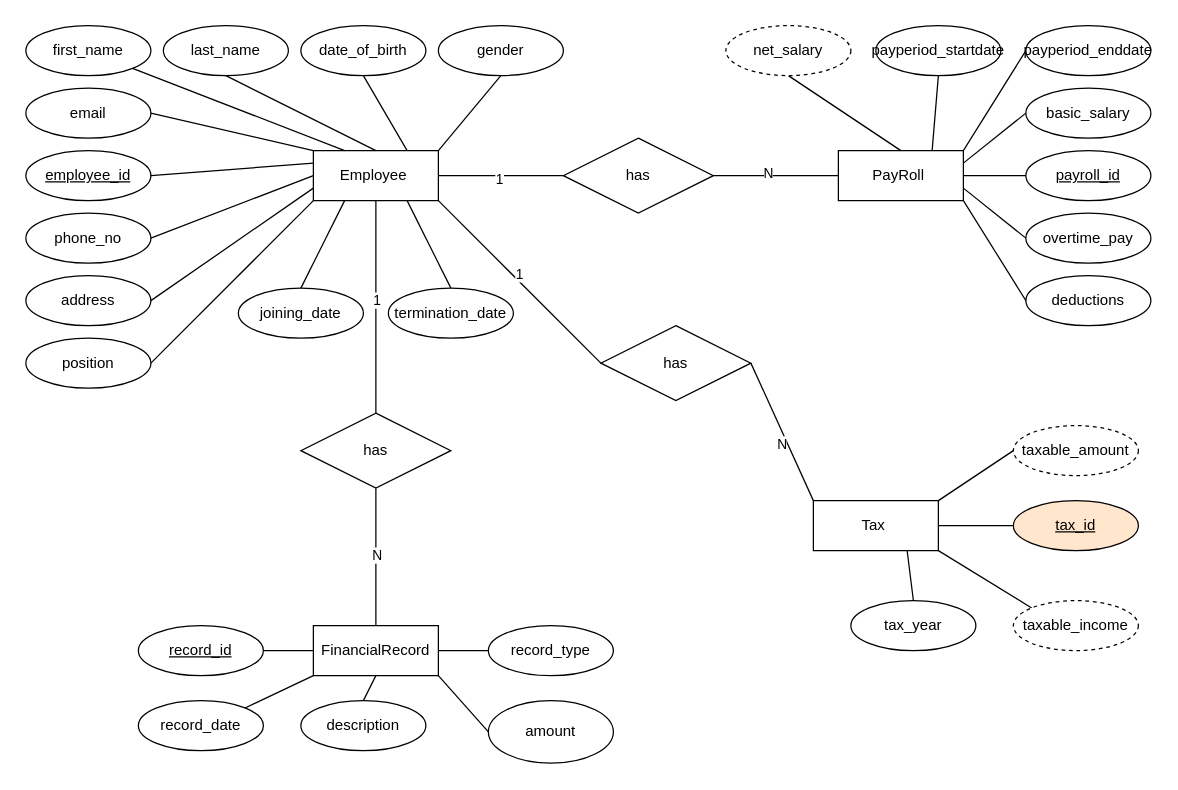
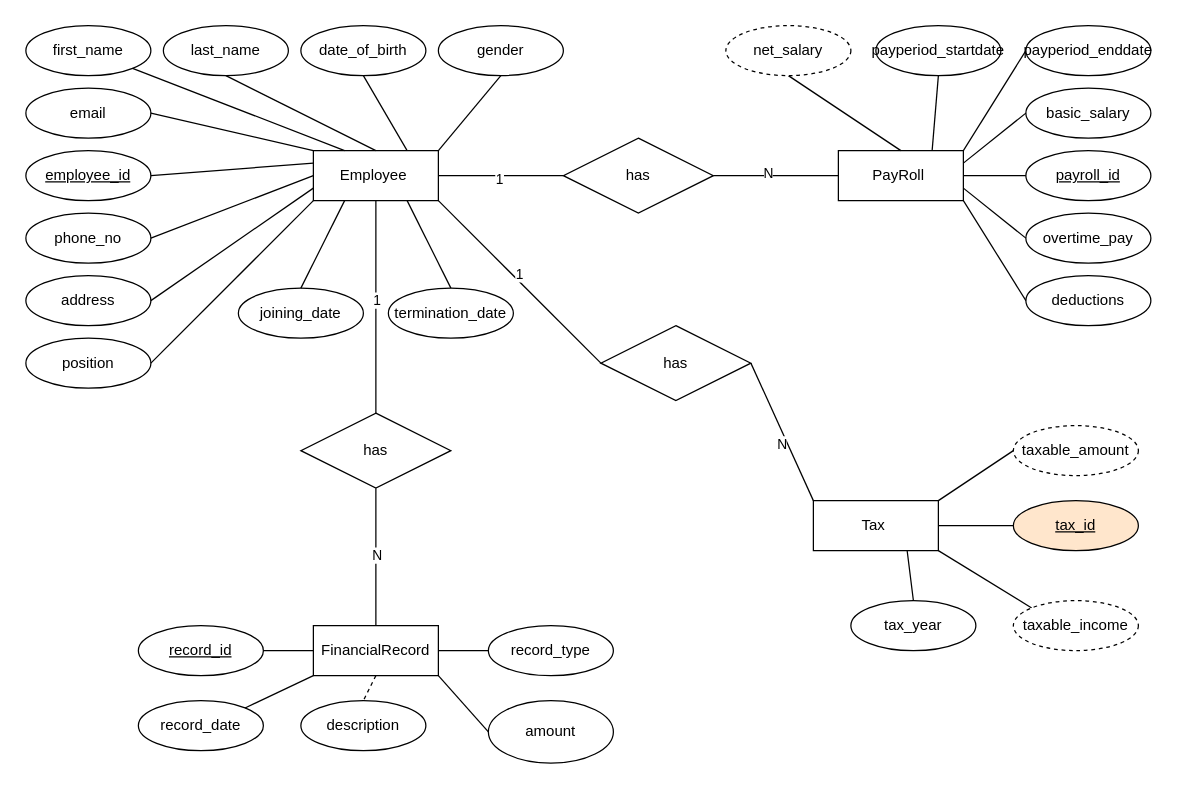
edge "FinancialRecord" -- "description": style solid -> dashed
